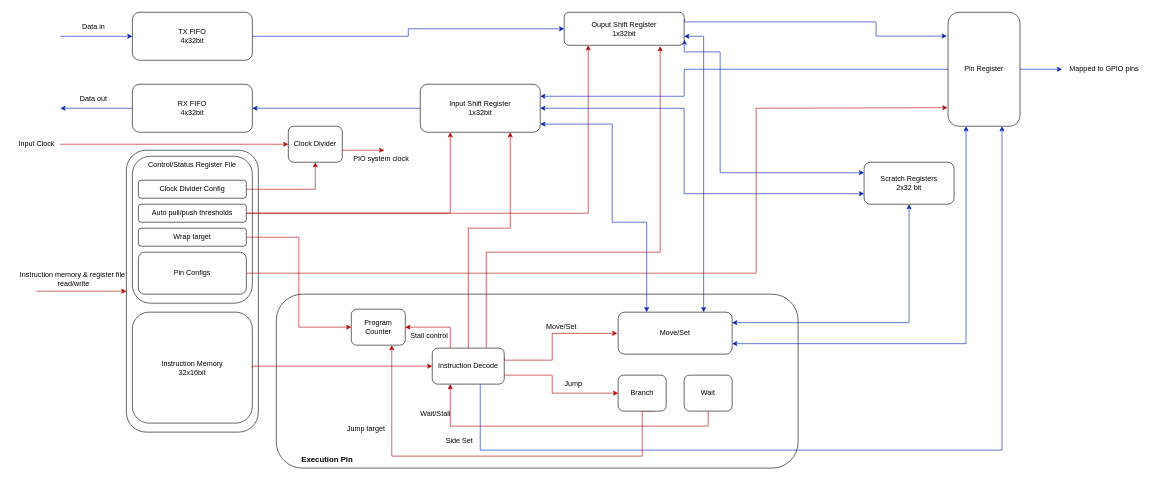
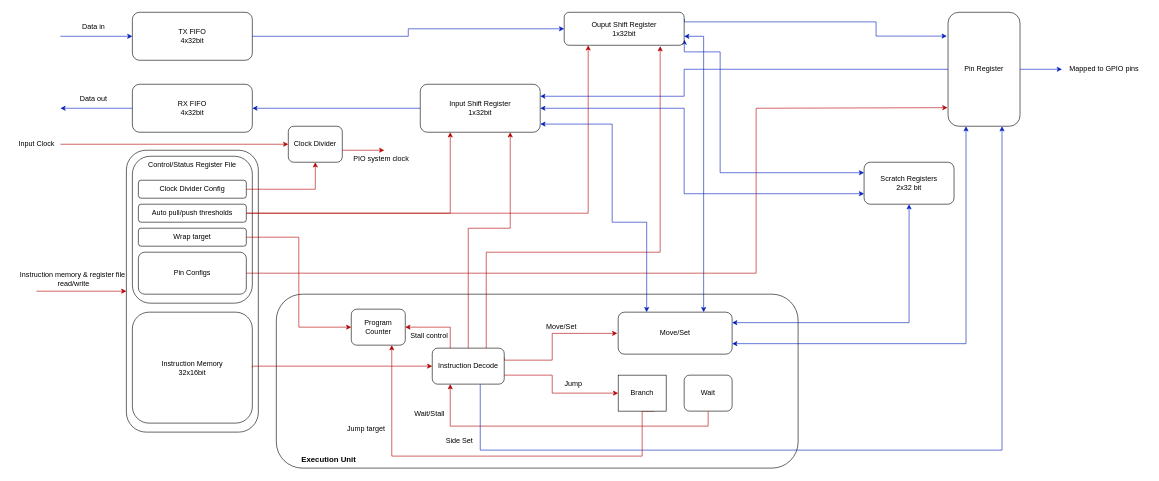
node "Branch": shape rounded rectangle -> rectangle
node "Wait/Stall": moved (435, 414) -> (429, 414)
node "Execution Pin": label "Execution Pin" -> "Execution Unit"
